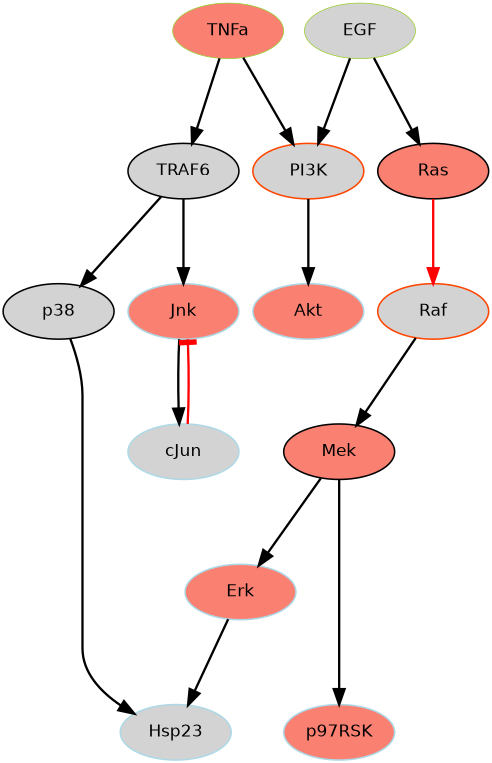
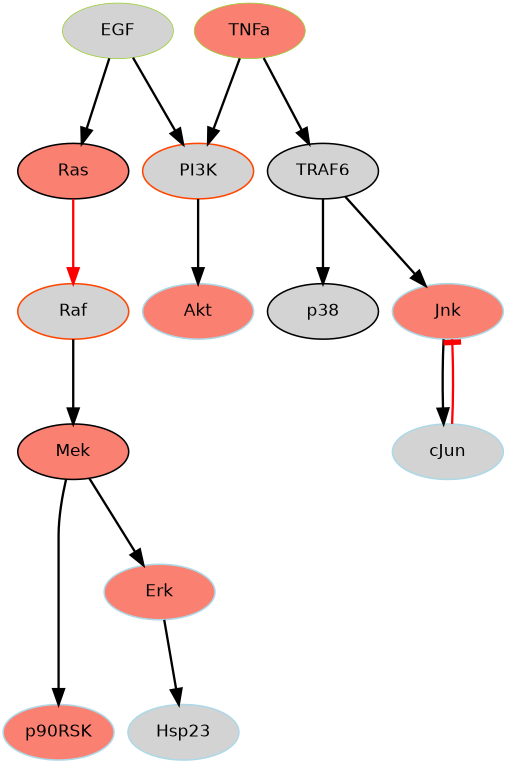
edge "p38" -> "Hsp23": removed
node "p97RSK": label "p97RSK" -> "p90RSK"
